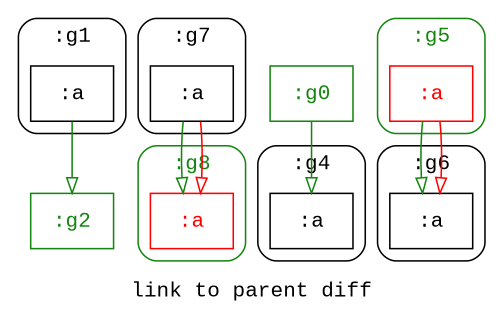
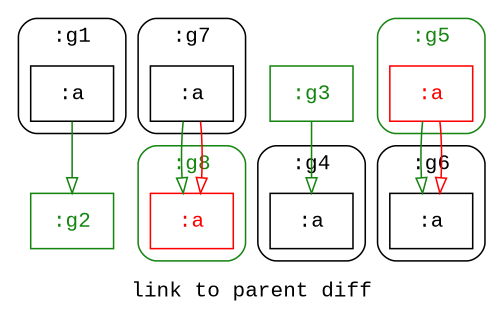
node ":g0": label ":g0" -> ":g3"
